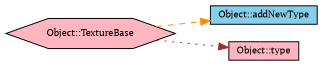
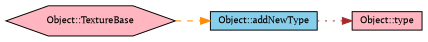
edge "Object::TextureBase" -> "Object::type": now "Object::addNewType" -> "Object::type"
